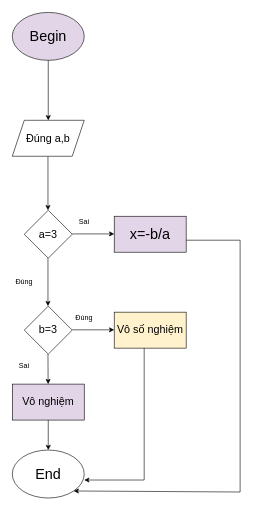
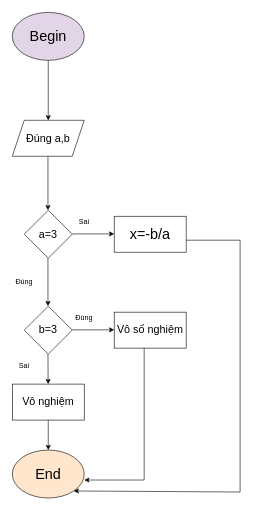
node "x=-b/a": fillcolor #e1d5e7 -> #ffffff
node "Vô số nghiệm": fillcolor #fff2cc -> #ffffff
node "Vô nghiệm": fillcolor #e1d5e7 -> #ffffff
node "End": fillcolor #ffffff -> #ffe6cc
